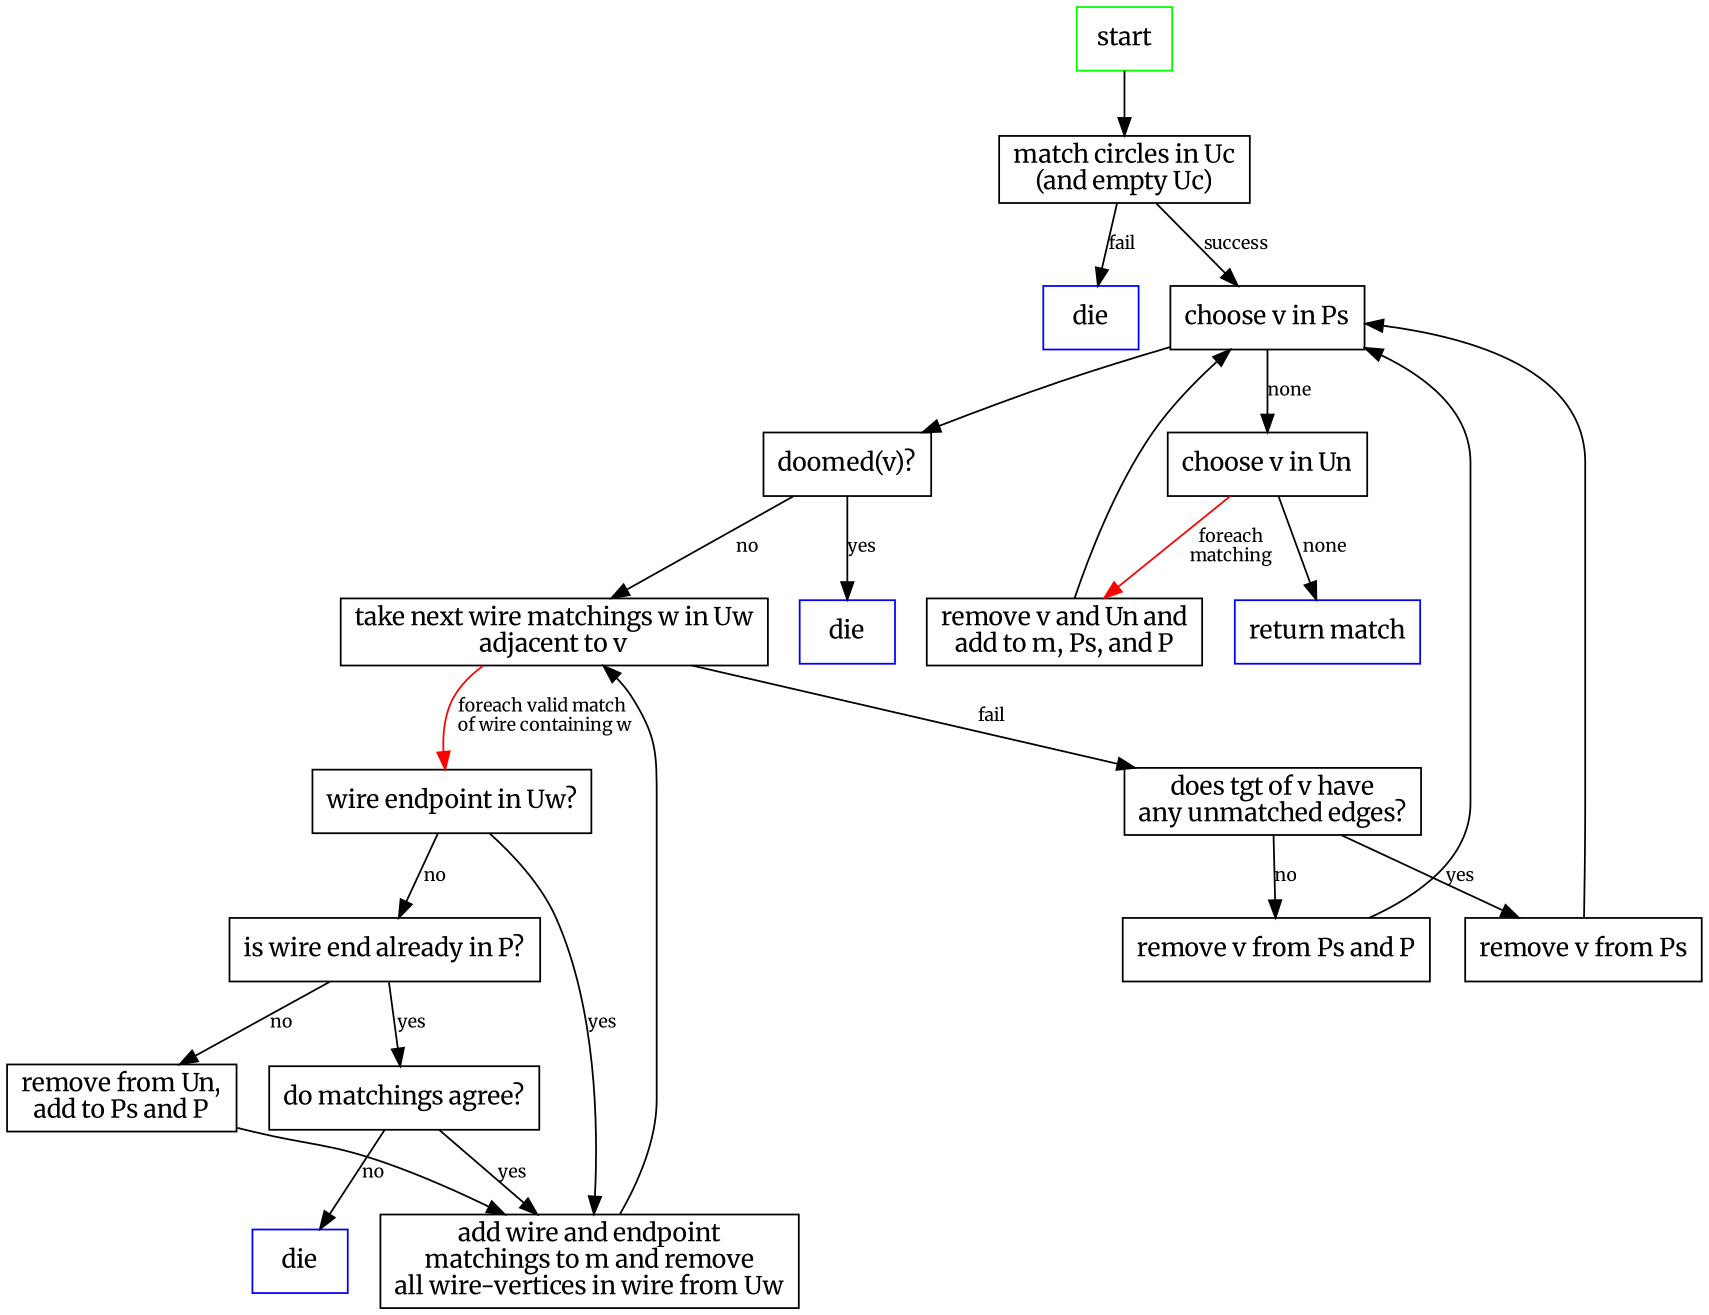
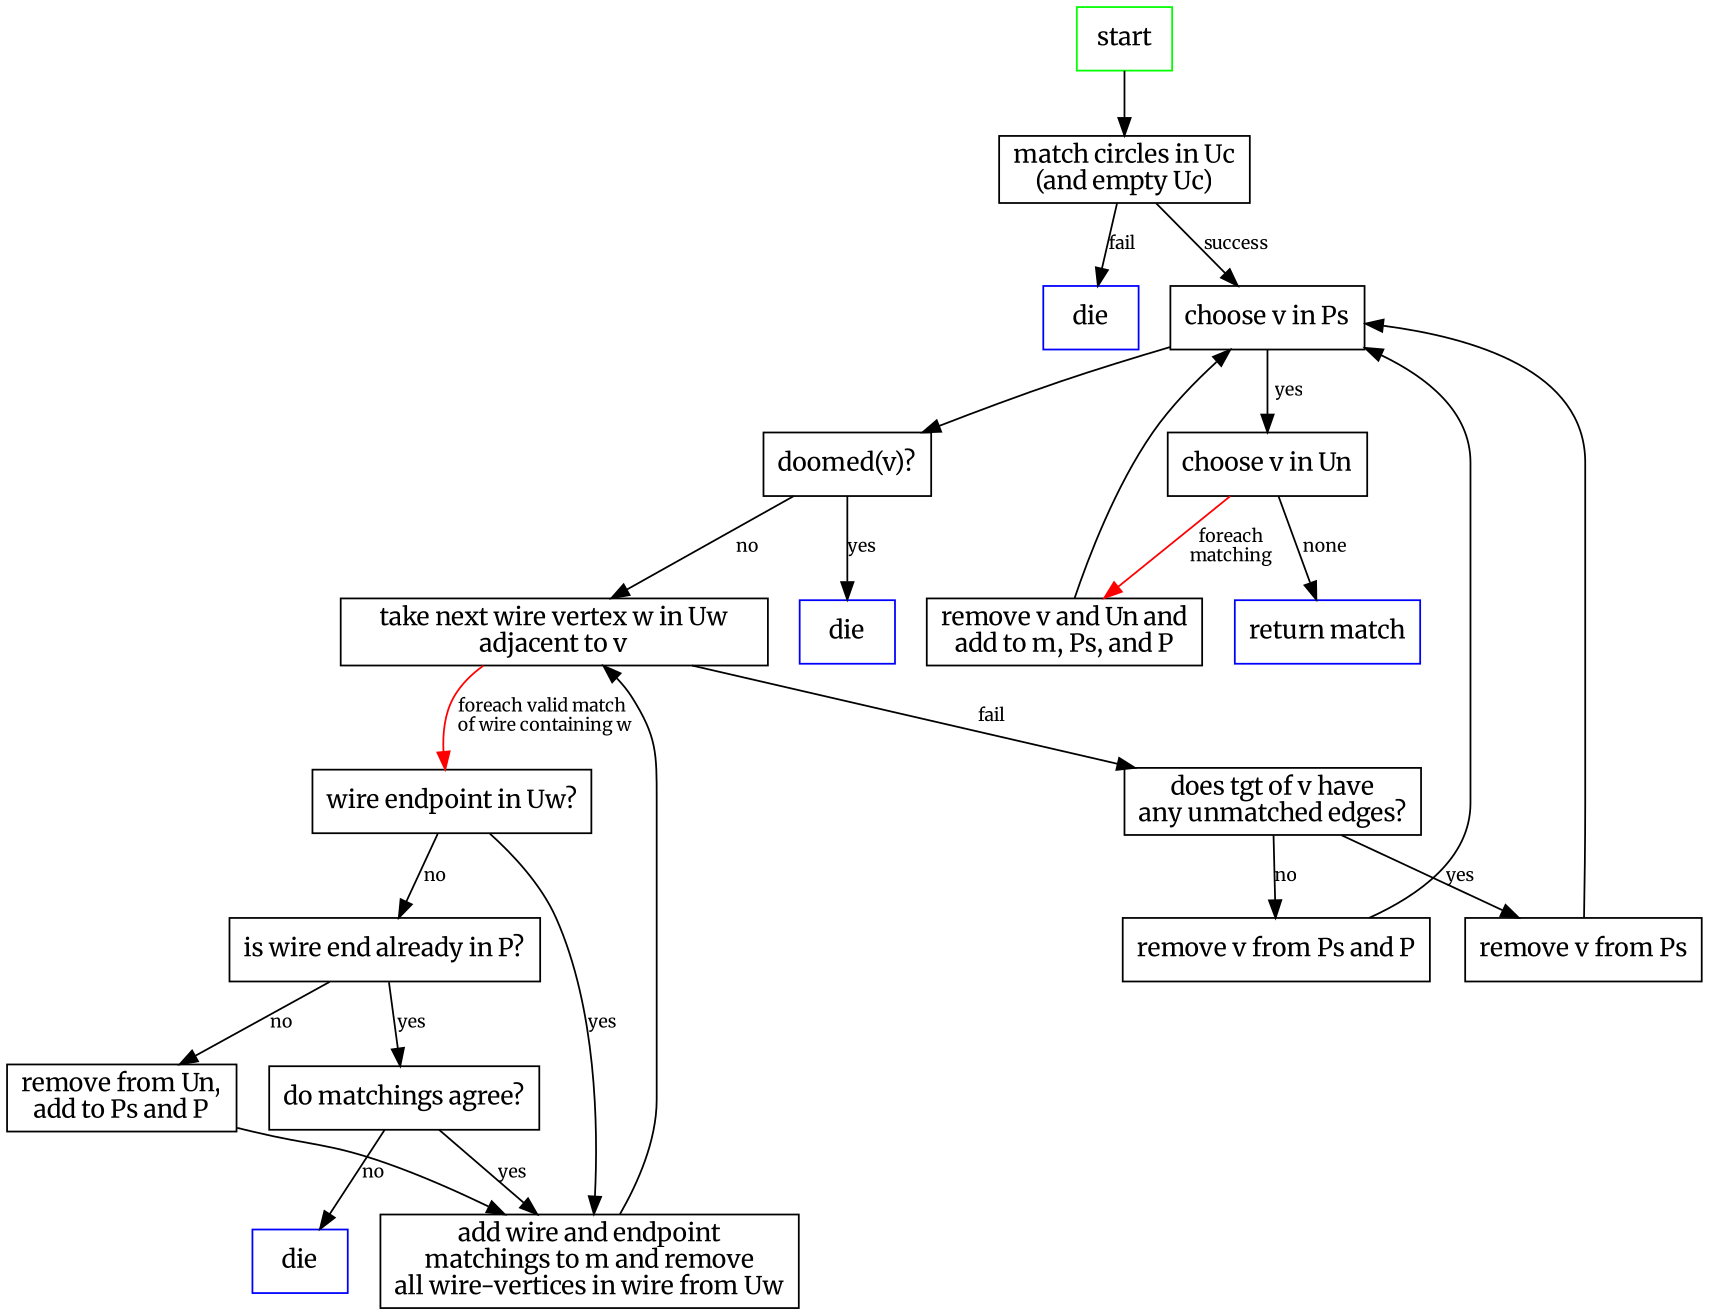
edge "choose v in Ps" -> "choose v in Un": label "none" -> "yes"
node "take next wire matchings w in Uw adjacent to v": label "take next wire matchings w in Uw adjacent to v" -> "take next wire vertex w in Uw adjacent to v"
